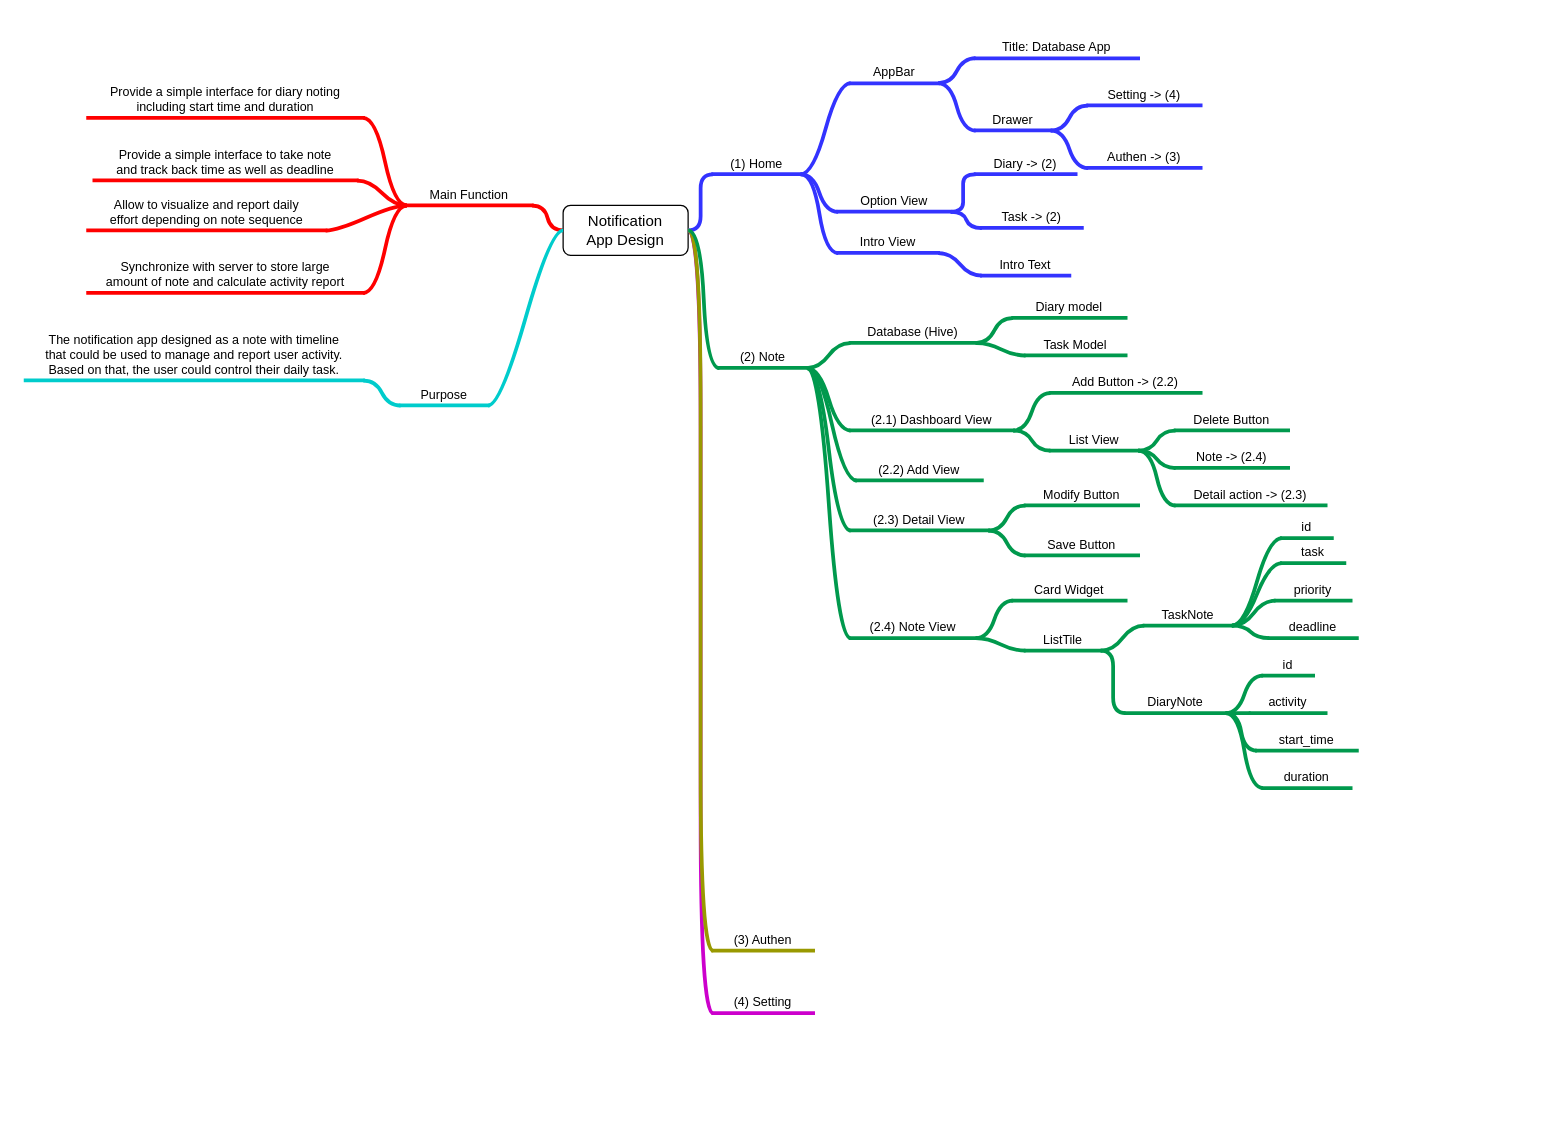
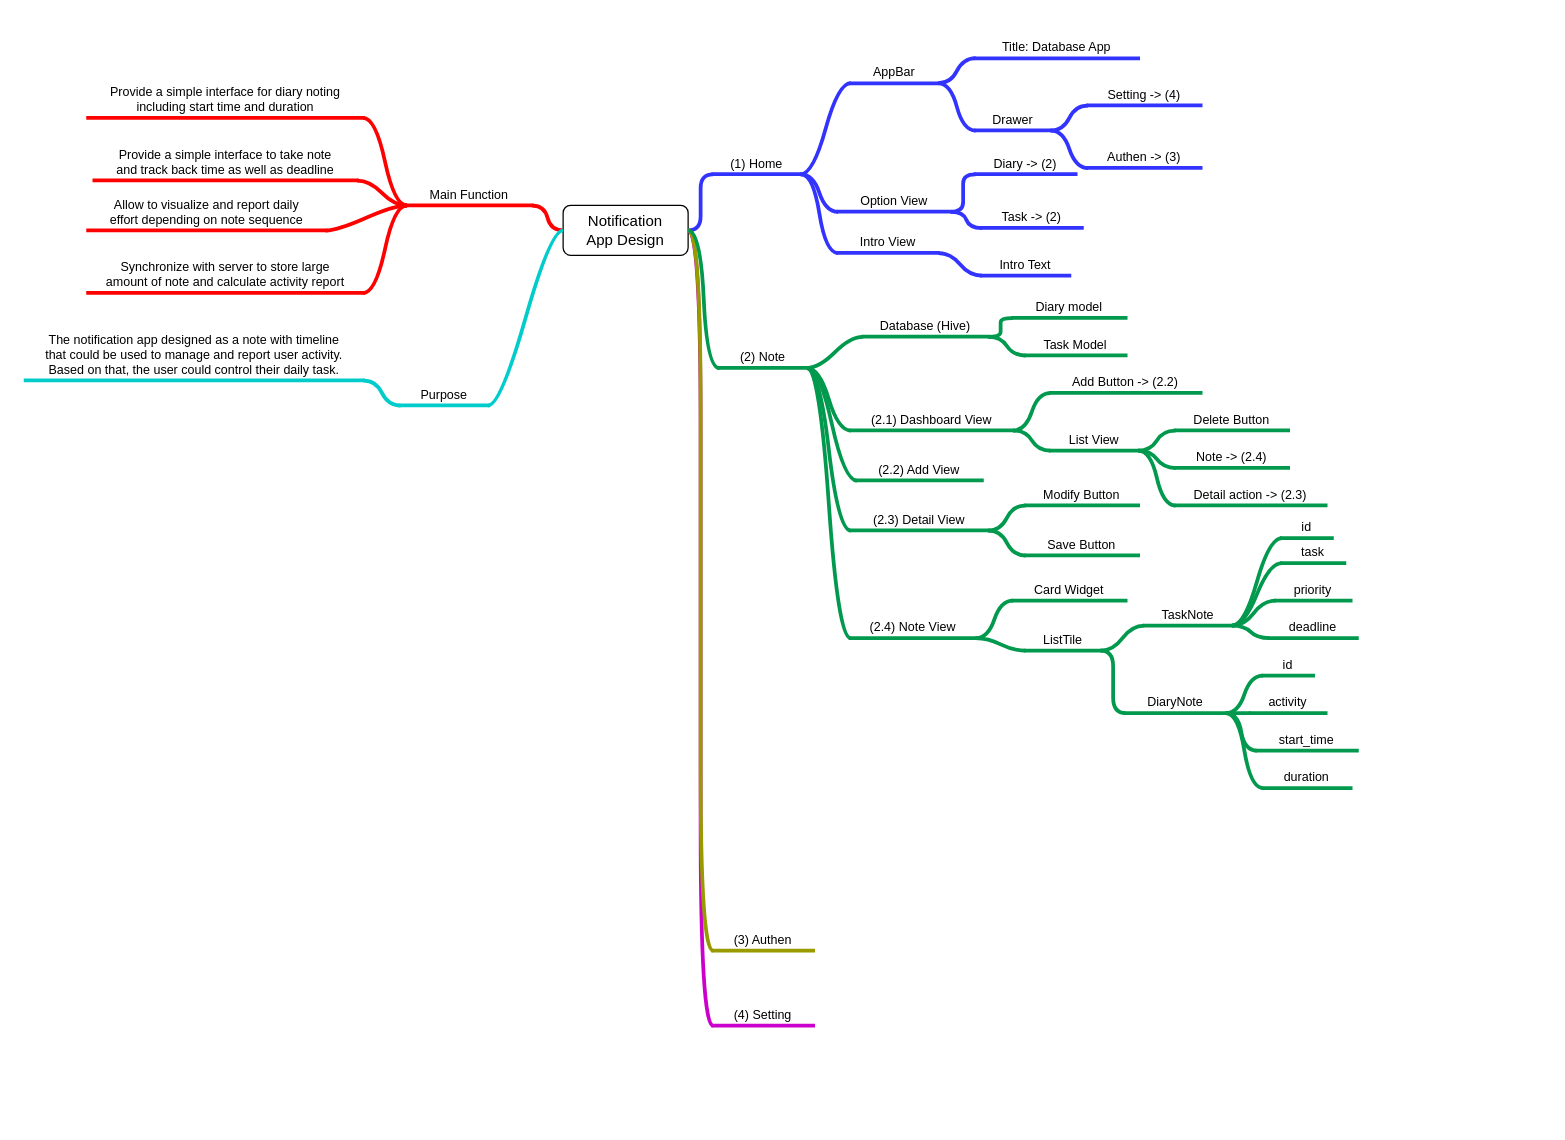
node "Database (Hive)": moved (913, 330) -> (926, 324)
node "(4) Setting": size 100x25 -> 100x38
